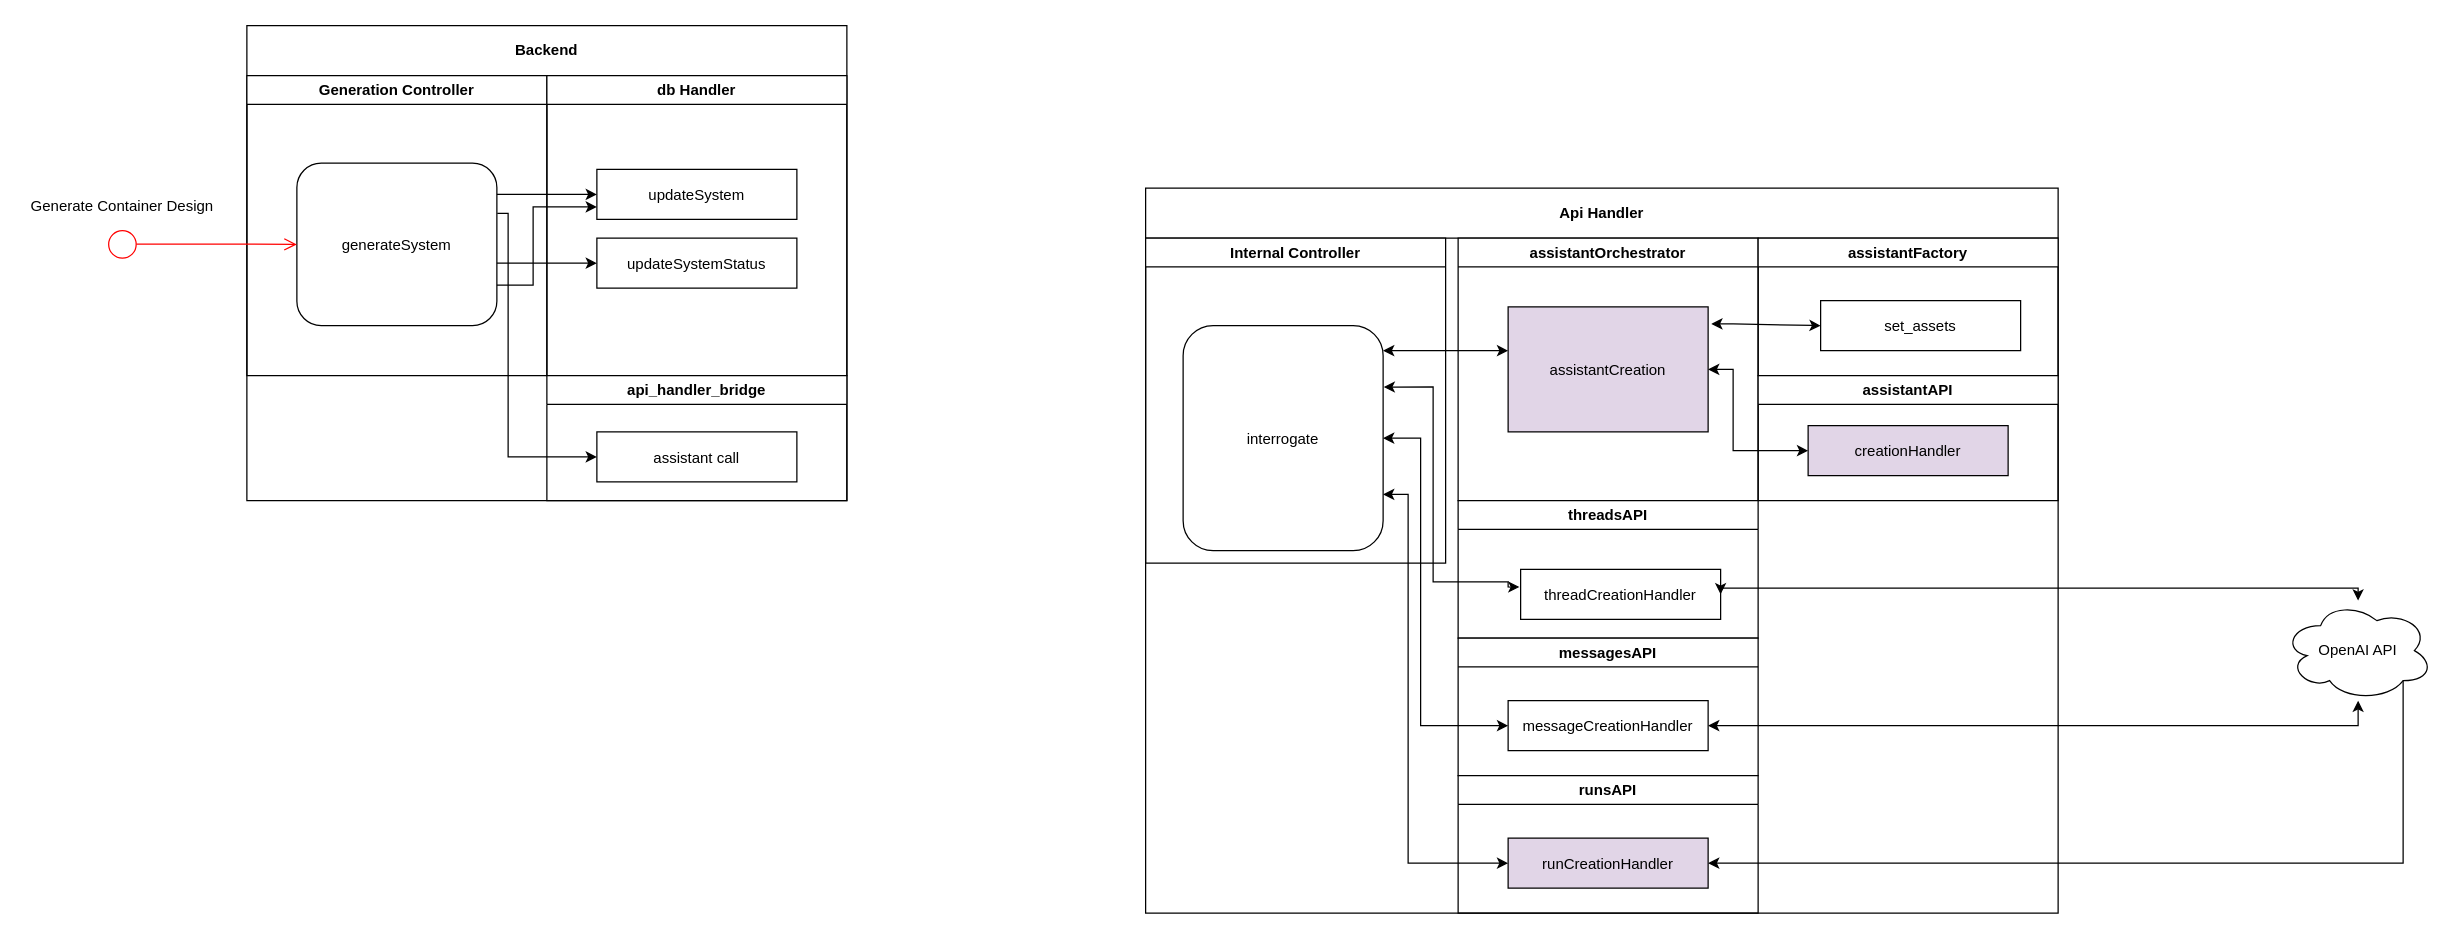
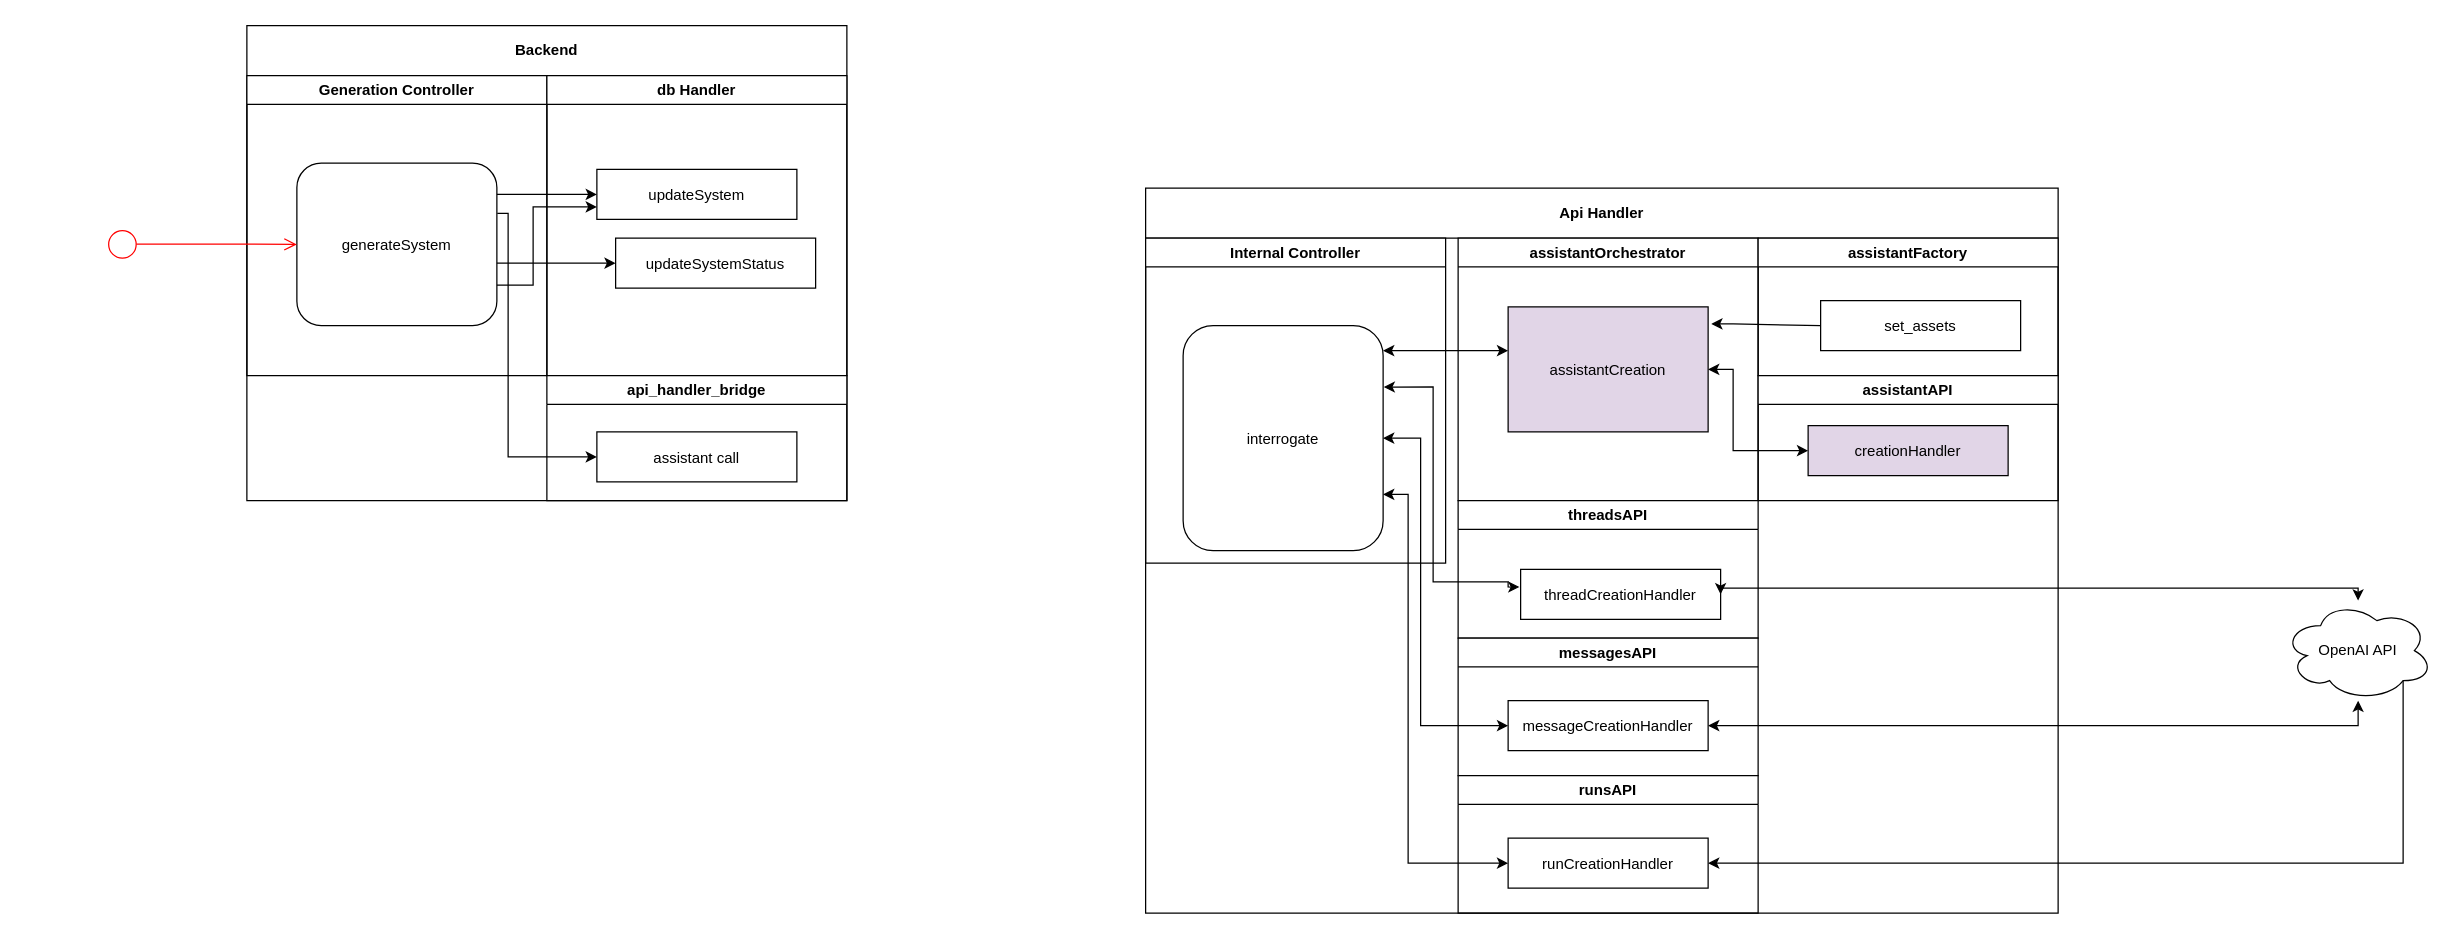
node "Generate Container Design": removed
node "updateSystemStatus": moved (697, 263) -> (716, 263)
edge "set_assets" -- "assistantCreation": arrowhead classic -> none
node "runCreationHandler": fillcolor #e1d5e7 -> #ffffff
